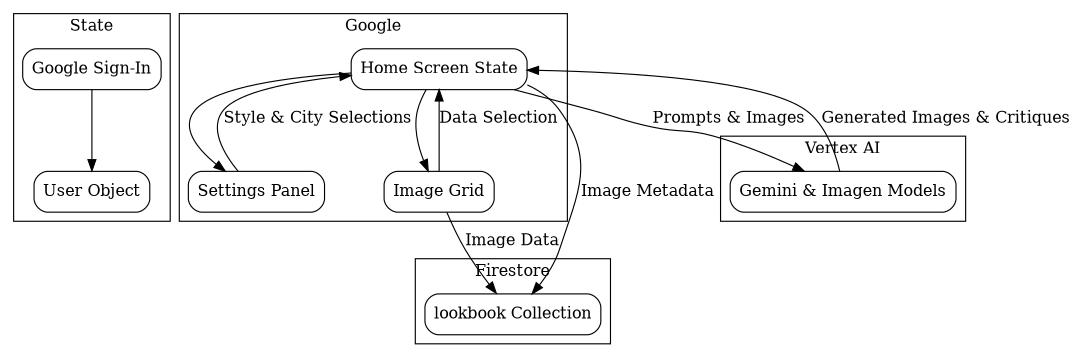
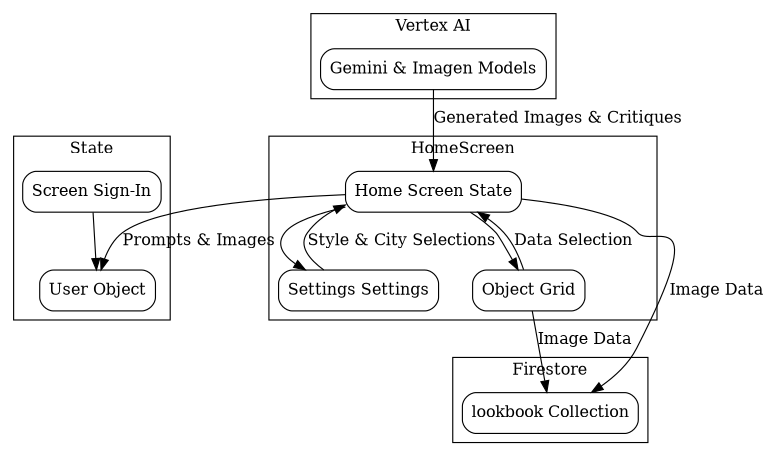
cluster "Google": label "Google" -> "HomeScreen"
node "Google Sign-In": label "Google Sign-In" -> "Screen Sign-In"
edge "Home Screen State" -> "Gemini & Imagen Models": now "Home Screen State" -> "User Object"
node "Settings Panel": label "Settings Panel" -> "Settings Settings"
node "Image Grid": label "Image Grid" -> "Object Grid"
edge "Home Screen State" -> "lookbook Collection": label "Image Metadata" -> "Image Data"
